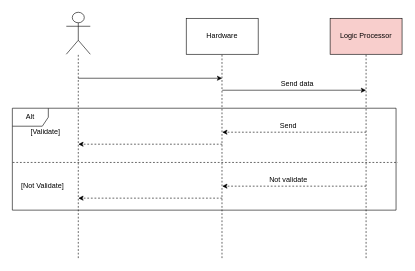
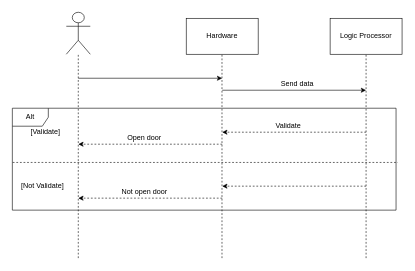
node "Logic Processor": fillcolor #f8cecc -> #ffffff
node "Send": label "Send" -> "Validate"
node "Open door": added
node "Not validate": removed
node "Not open door": added
